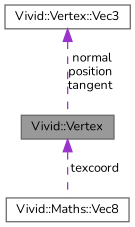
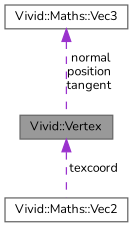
node "Vivid::Vertex::Vec3": label "Vivid::Vertex::Vec3" -> "Vivid::Maths::Vec3"
node "Vivid::Maths::Vec8": label "Vivid::Maths::Vec8" -> "Vivid::Maths::Vec2"
